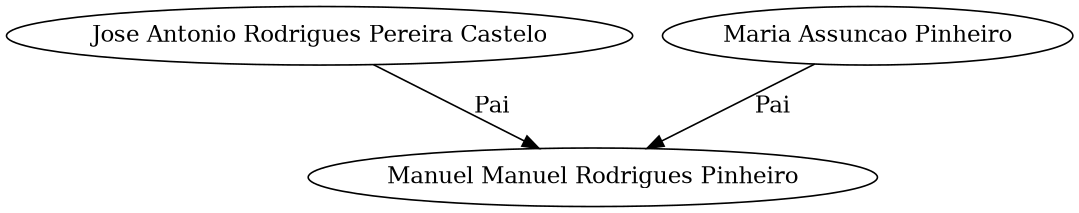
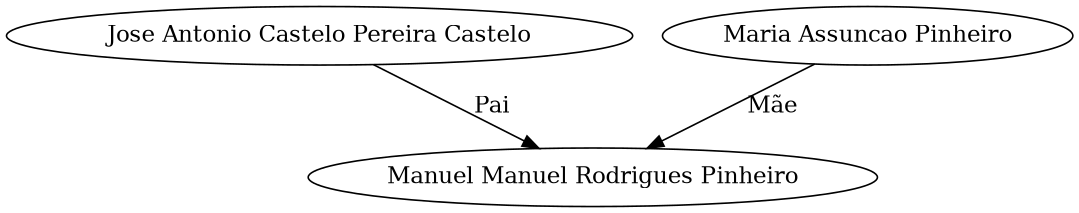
node "Jose Antonio Rodrigues Pereira Castelo": label "Jose Antonio Rodrigues Pereira Castelo" -> "Jose Antonio Castelo Pereira Castelo"
edge "Maria Assuncao Pinheiro" -> "Manuel Manuel Rodrigues Pinheiro": label "Pai" -> "Mãe"
